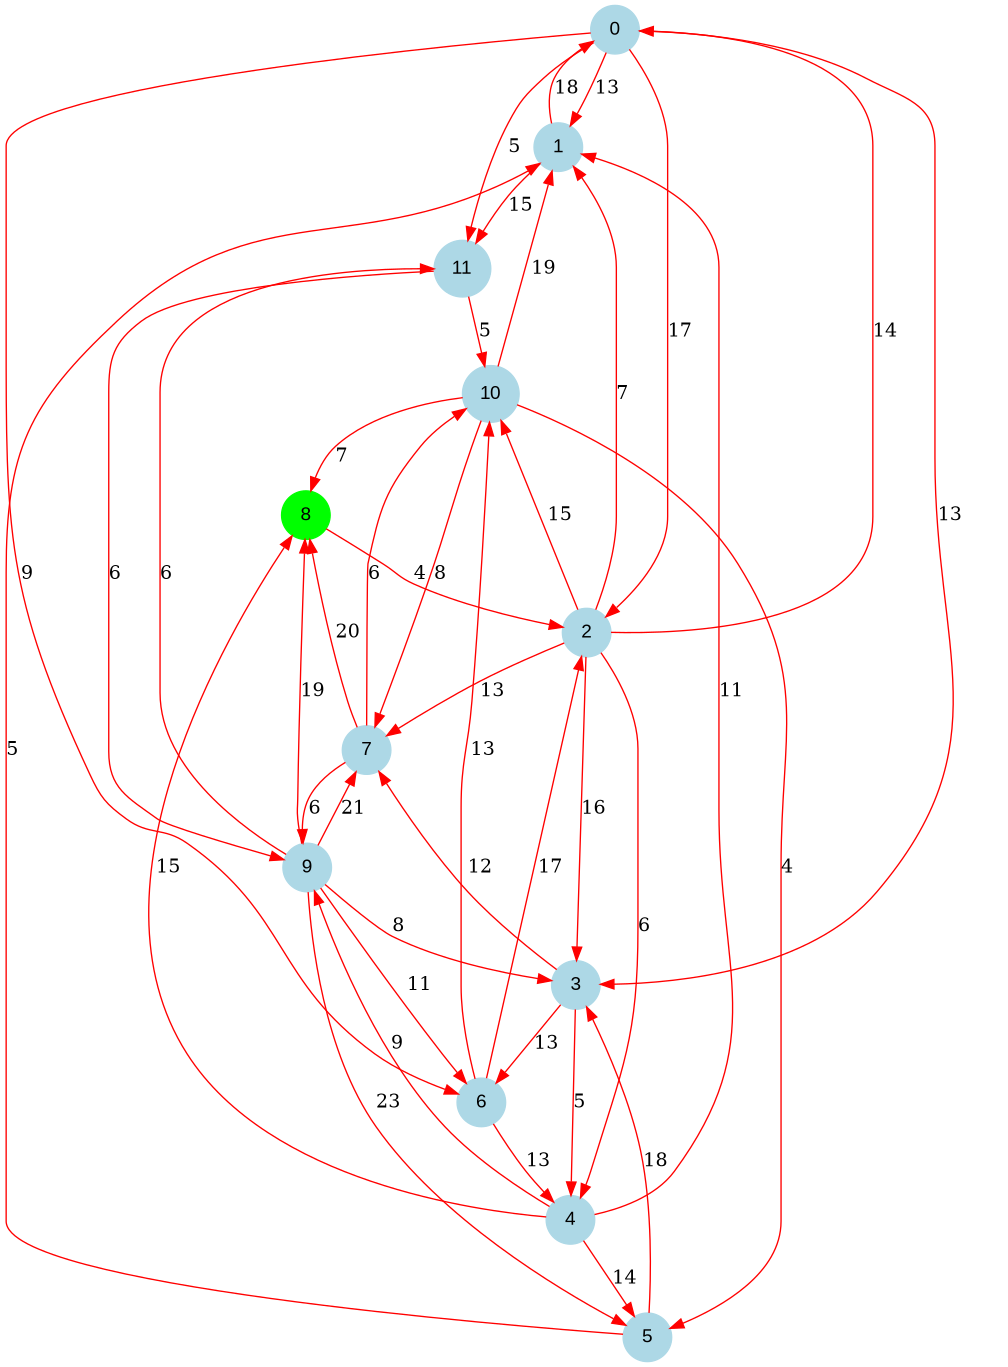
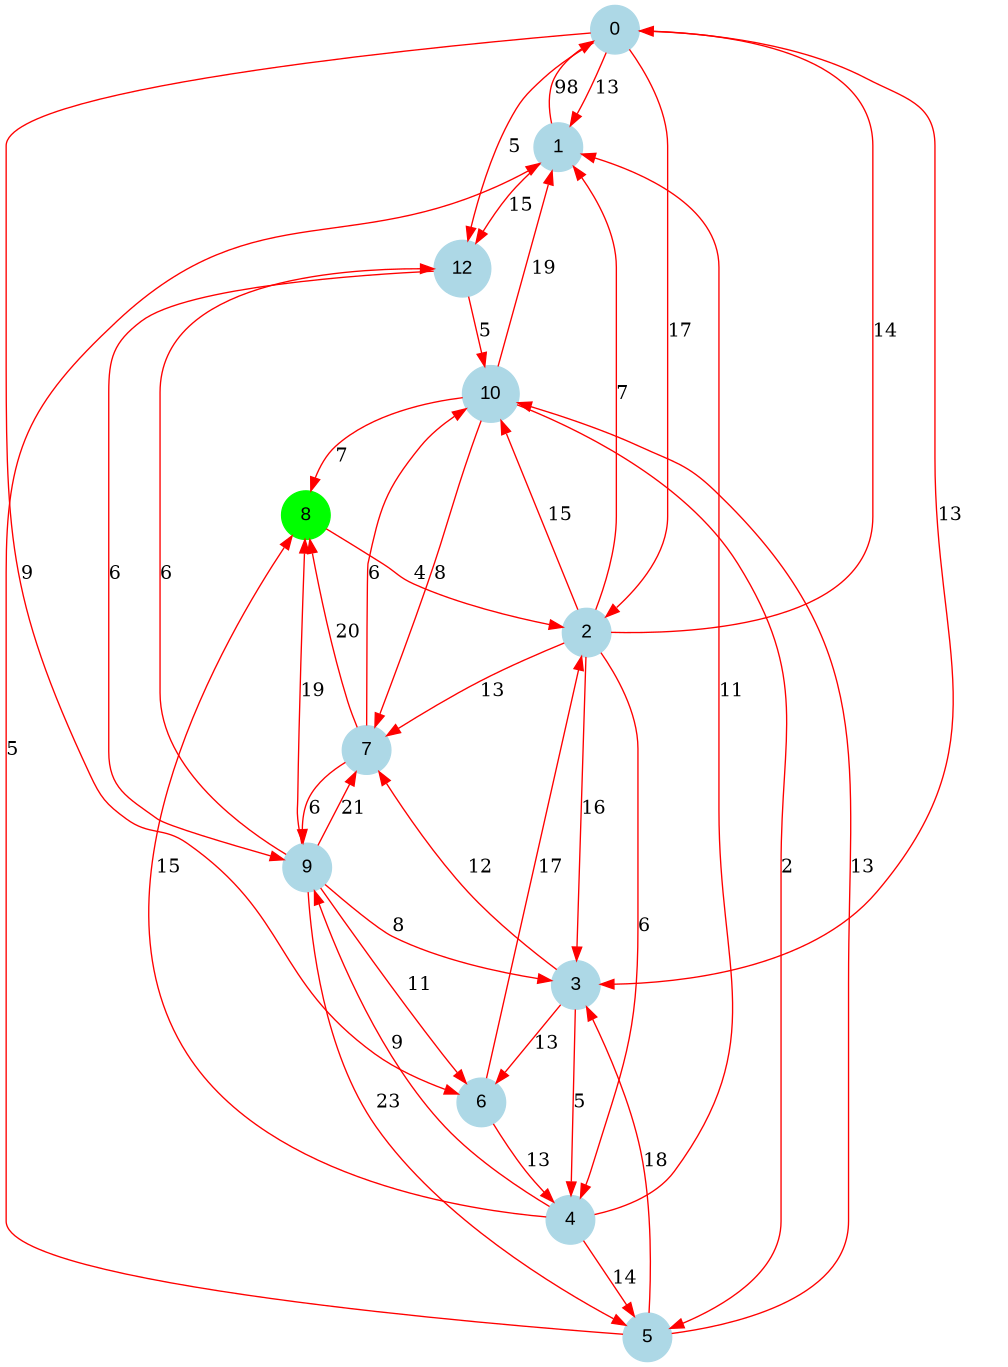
edge "1" -> "0": label "18" -> "98"
node "11": label "11" -> "12"
edge "6" -> "10": now "5" -> "10"
edge "10" -> "5": label "4" -> "2"
